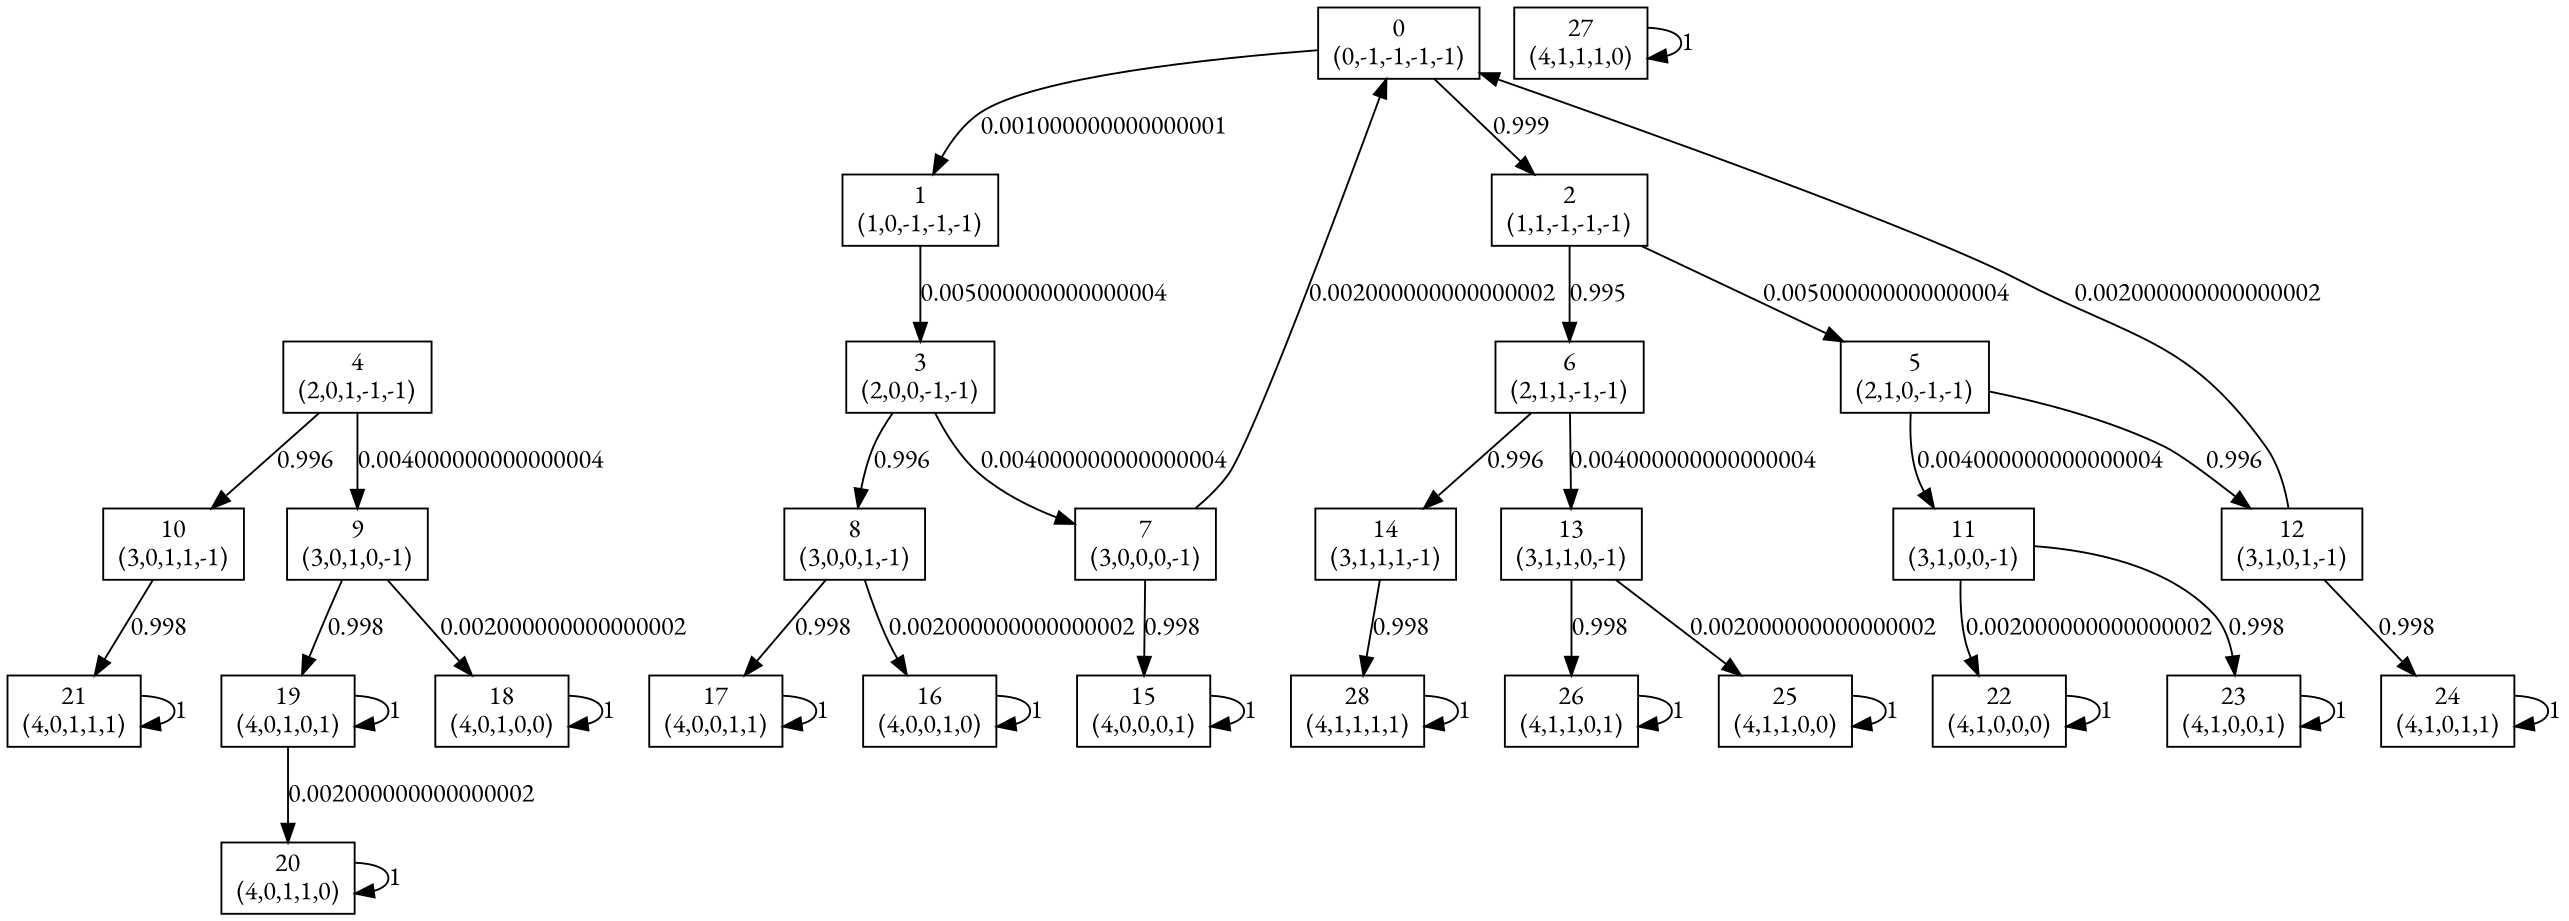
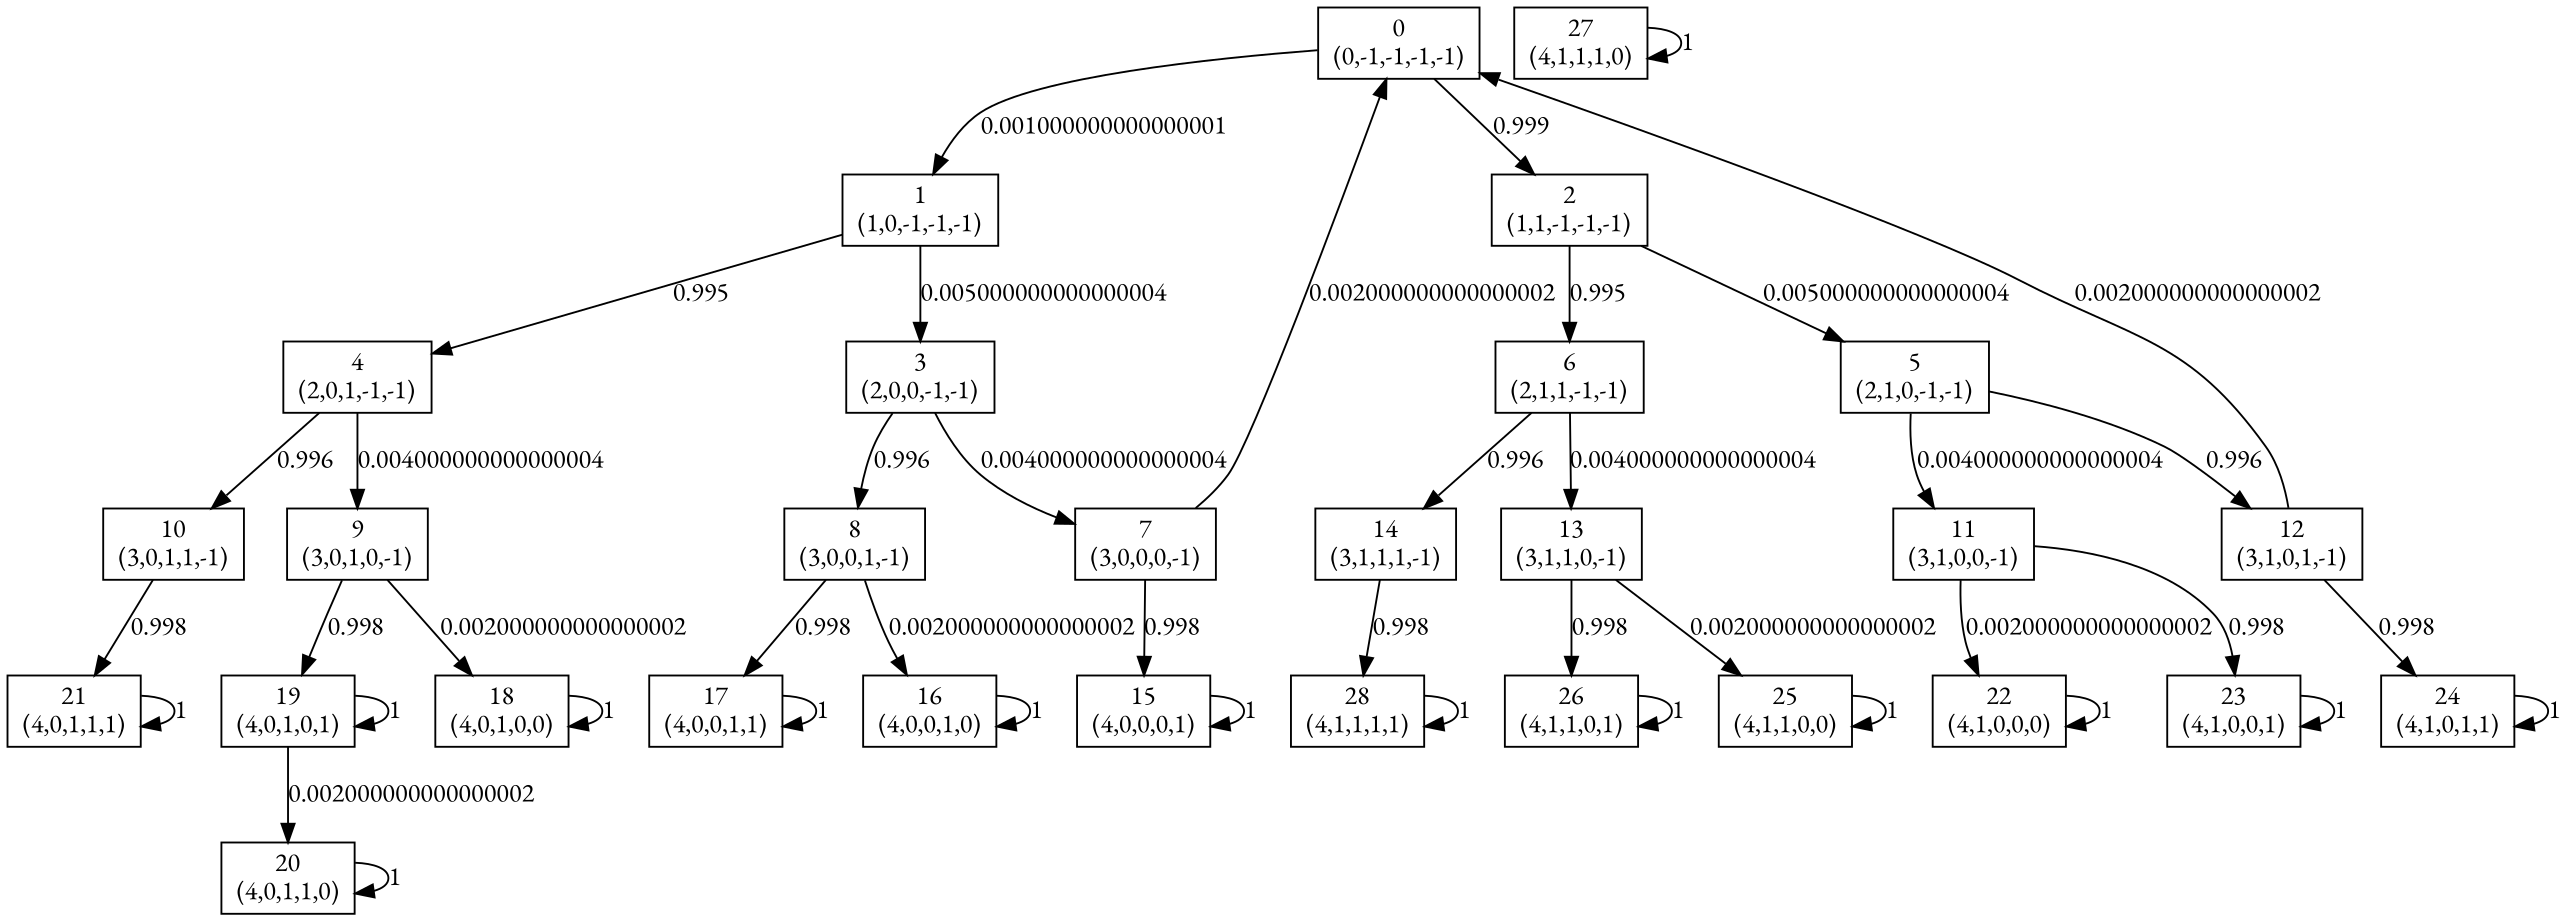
edge "1 (1,0,-1,-1,-1)" -> "4 (2,0,1,-1,-1)": added, label "0.995"
